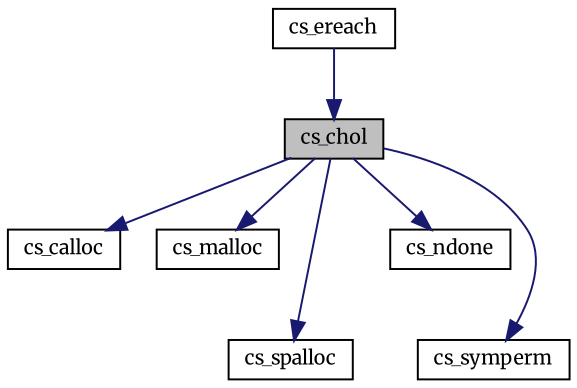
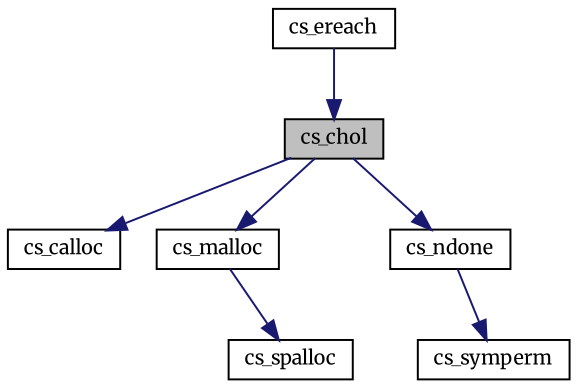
edge "cs_chol" -> "cs_symperm": now "cs_ndone" -> "cs_symperm"
edge "cs_chol" -> "cs_spalloc": now "cs_malloc" -> "cs_spalloc"
